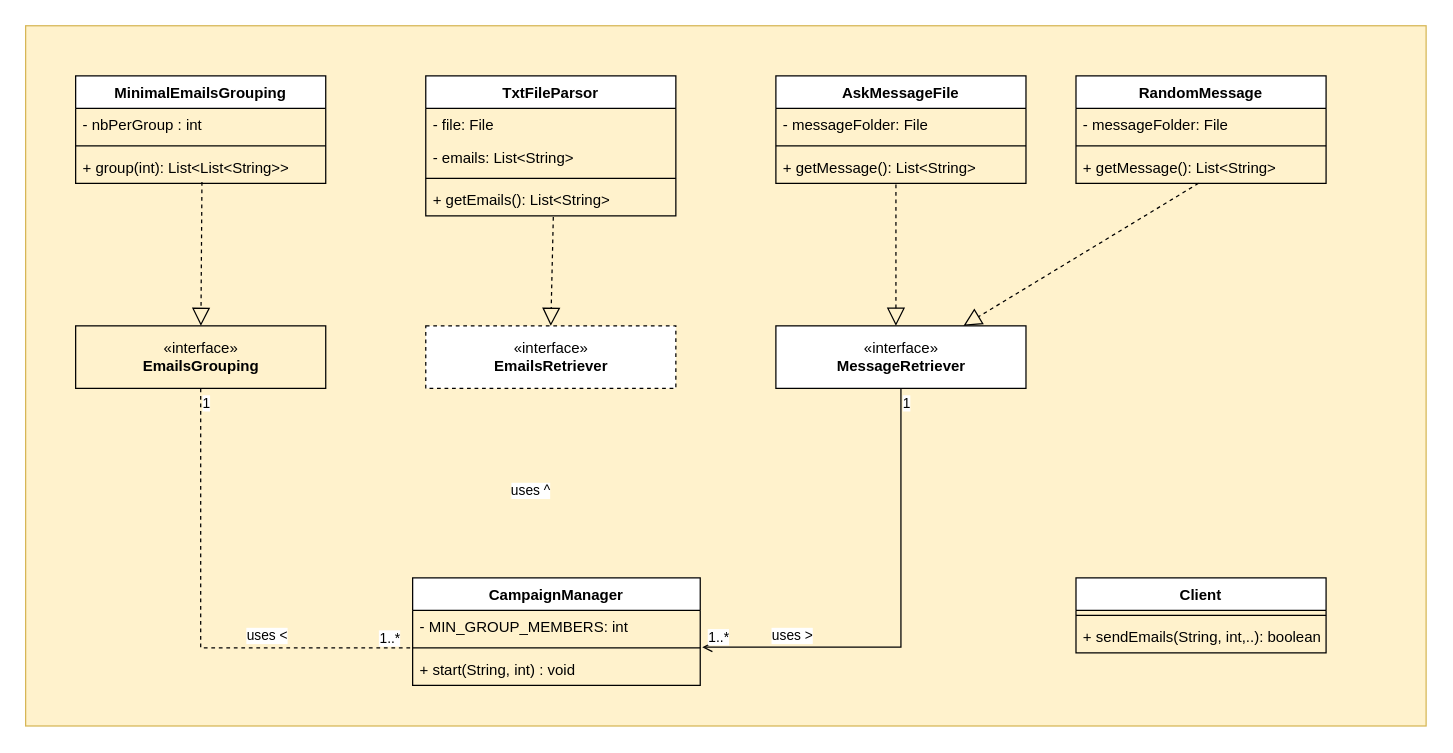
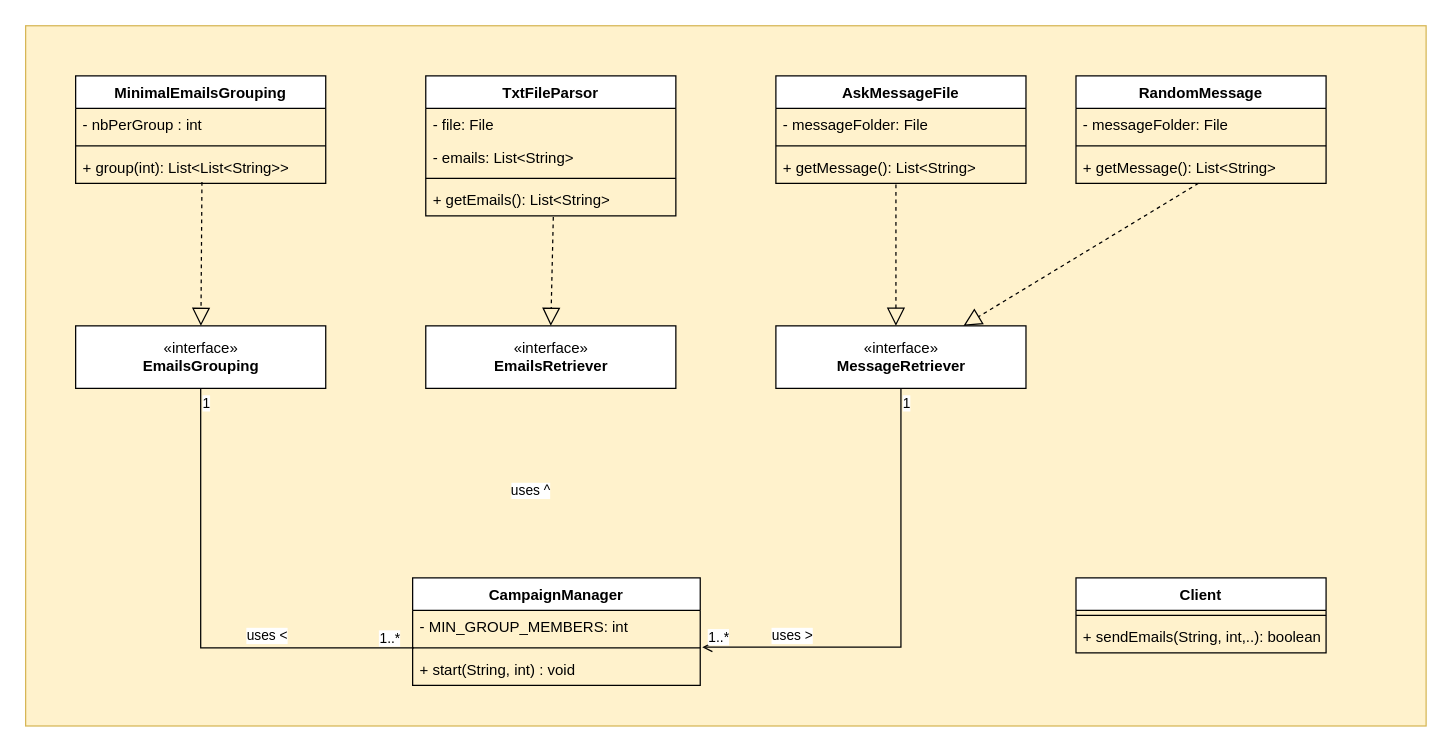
node "«interface» EmailsGrouping": fillcolor #fff2cc -> #ffffff
node "«interface» EmailsRetriever": style dashed -> solid
edge "«interface» EmailsGrouping" -- "- MIN_GROUP_MEMBERS: int": style dashed -> solid
